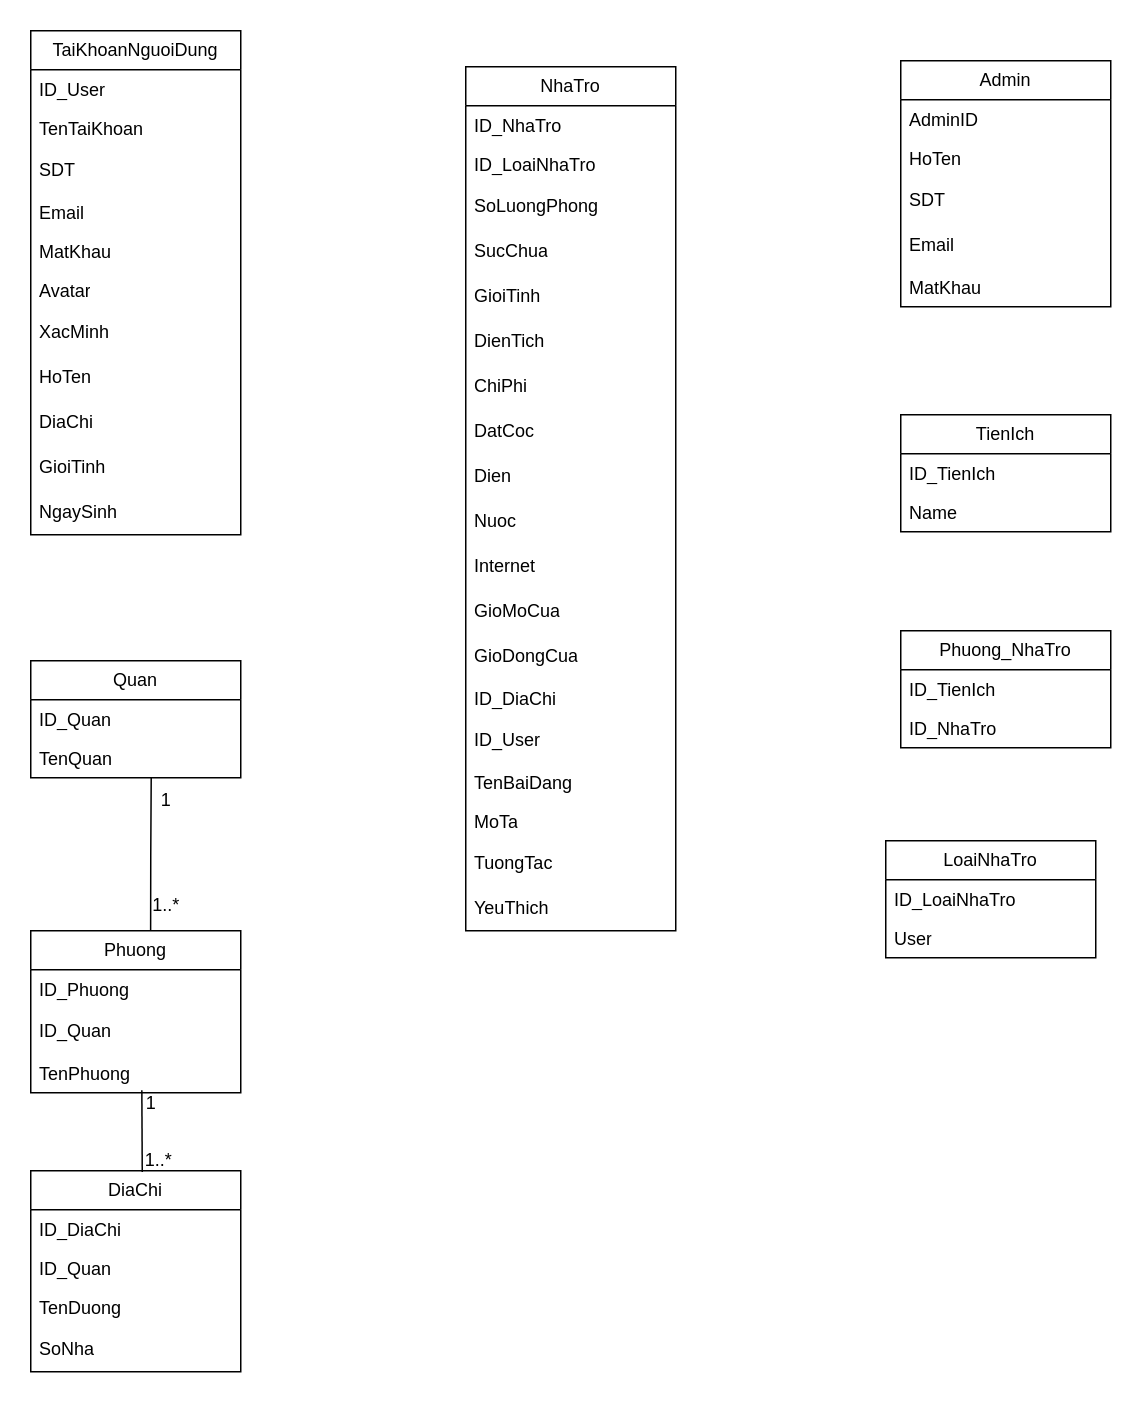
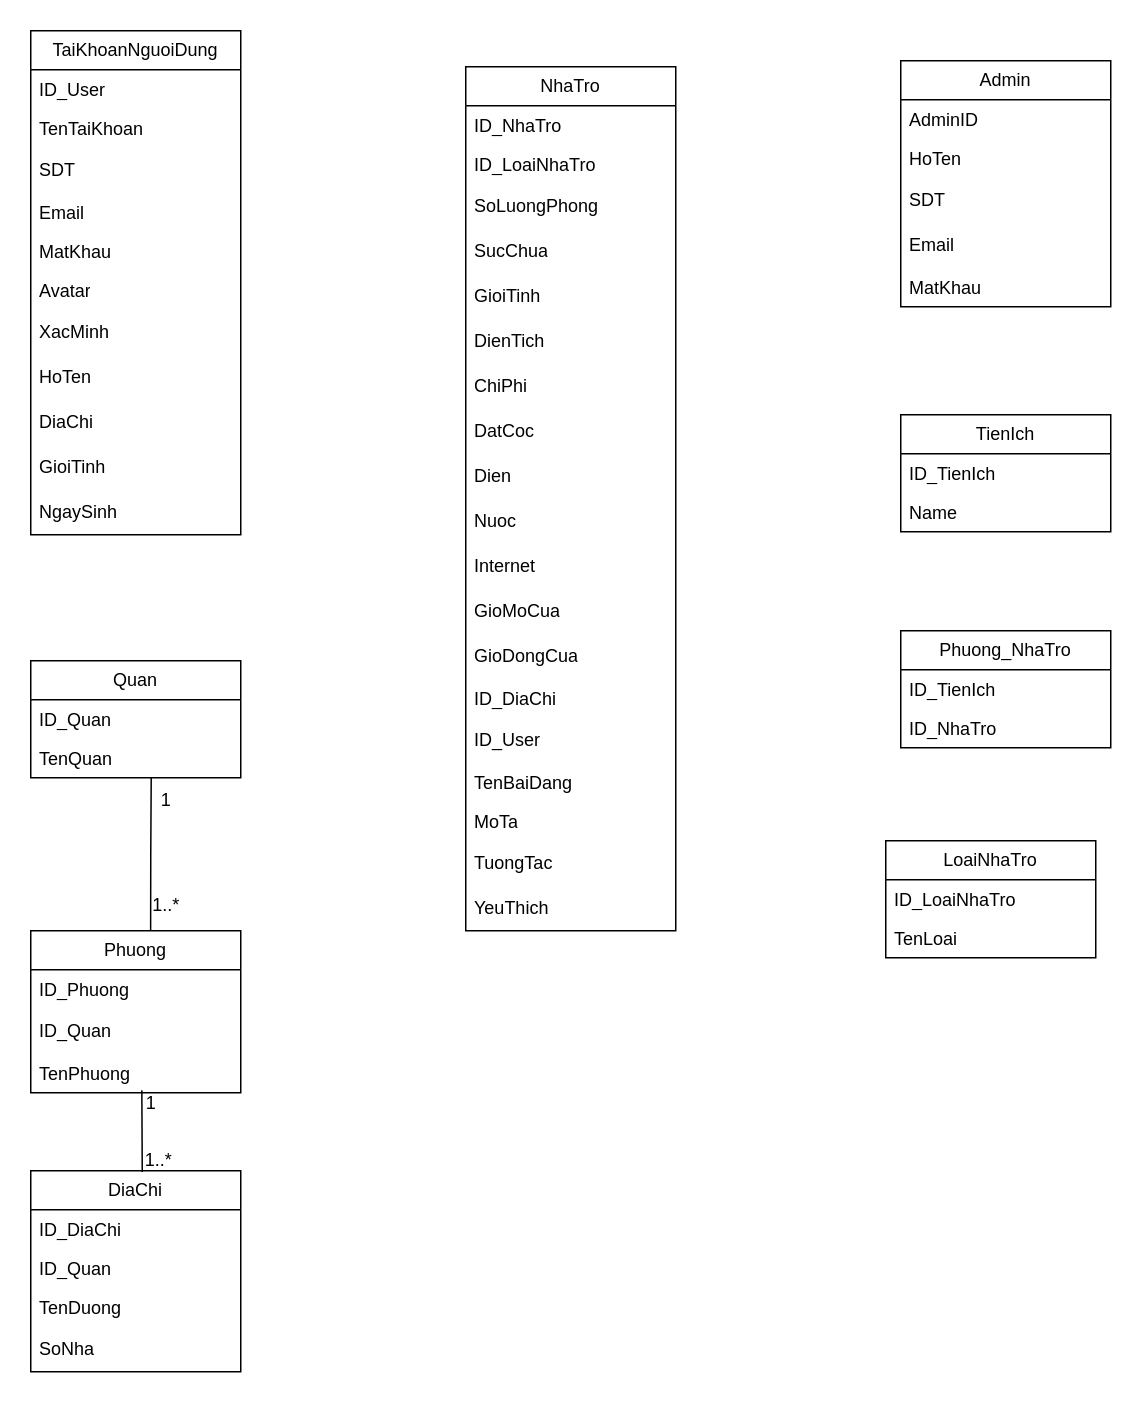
node "User": label "User" -> "TenLoai"
